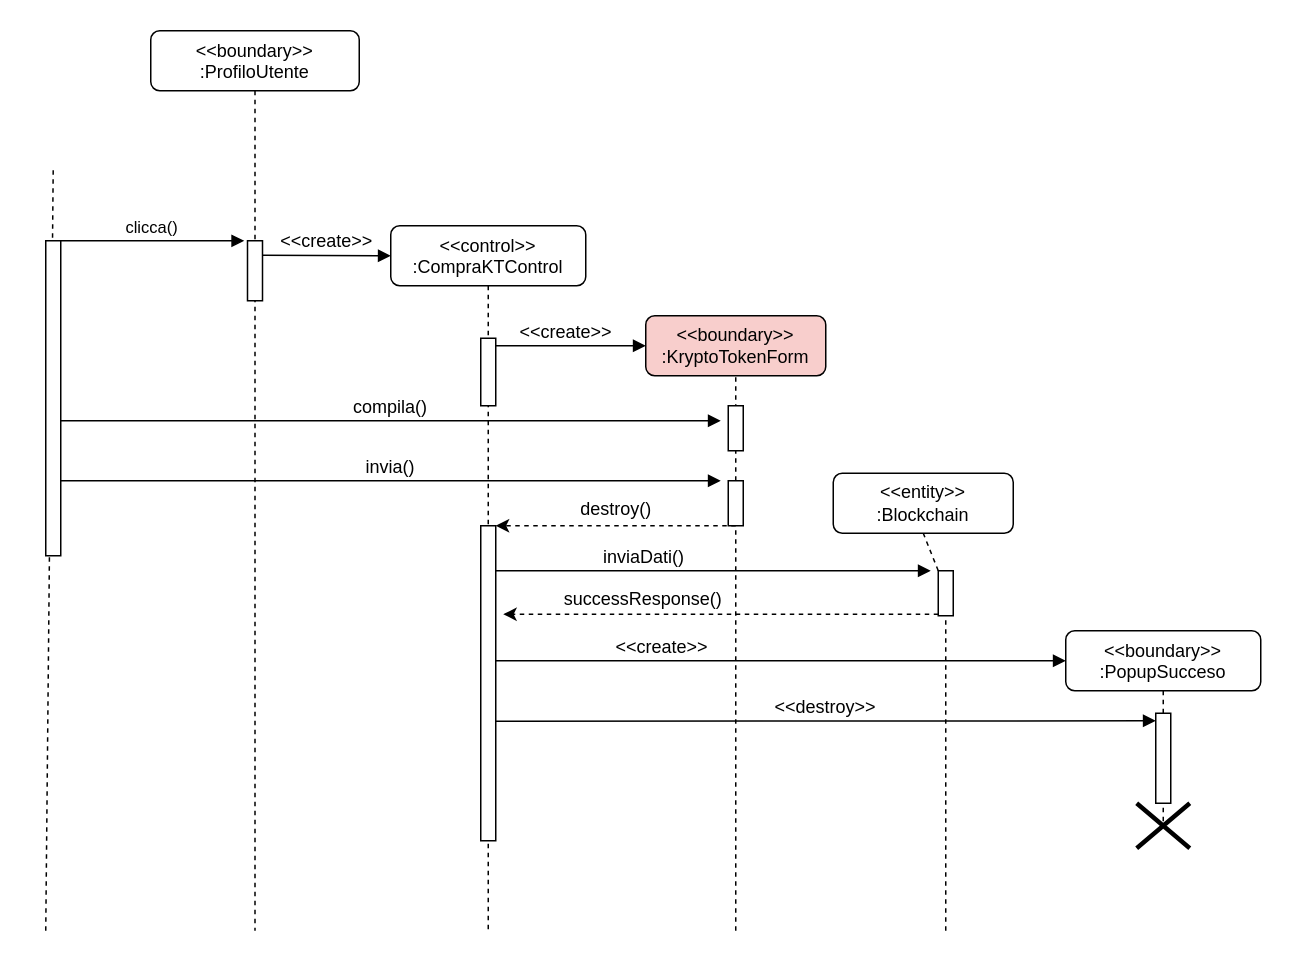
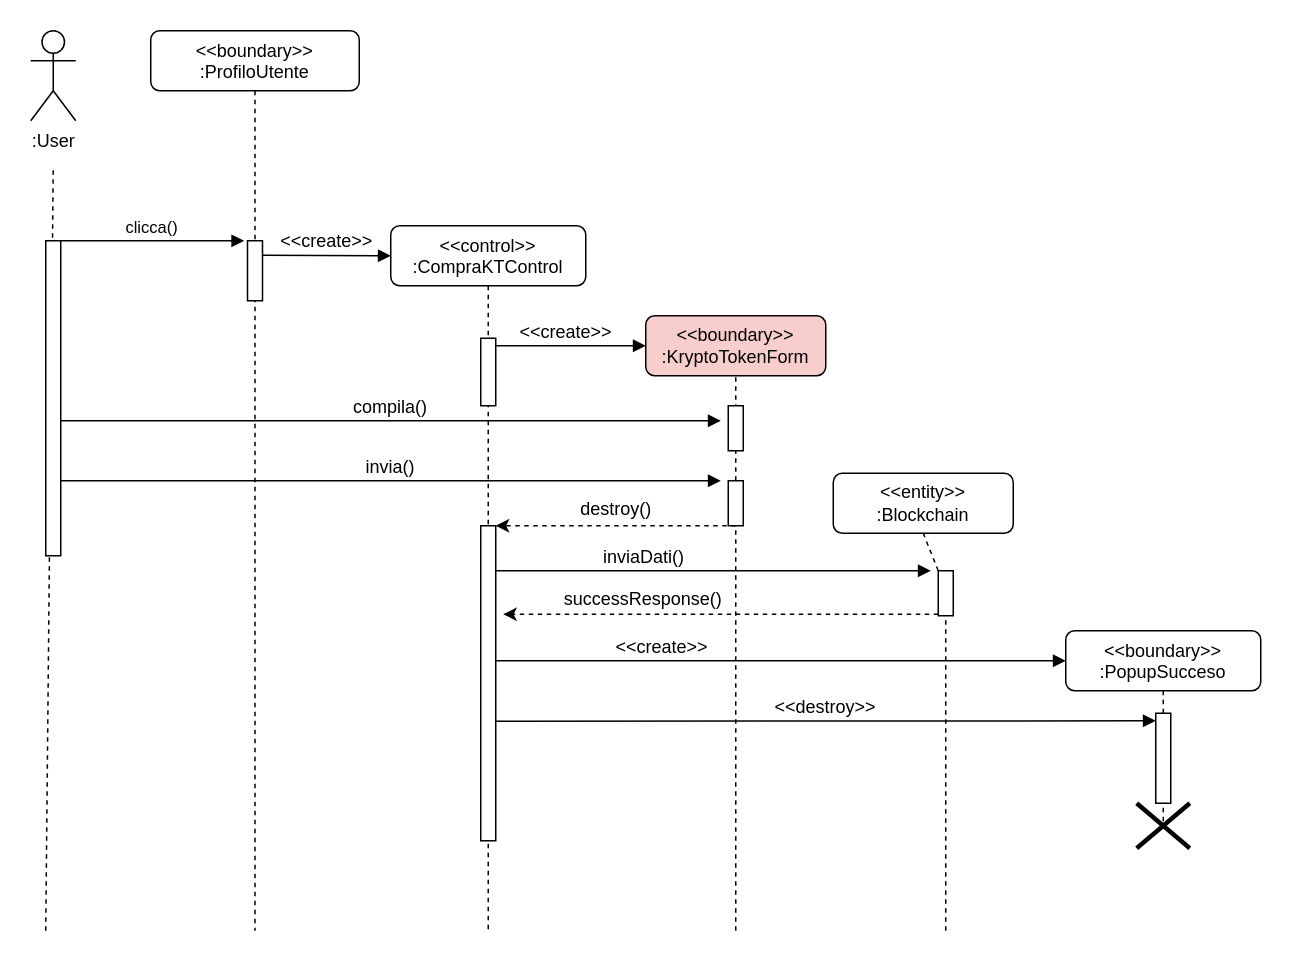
node ":User": added
